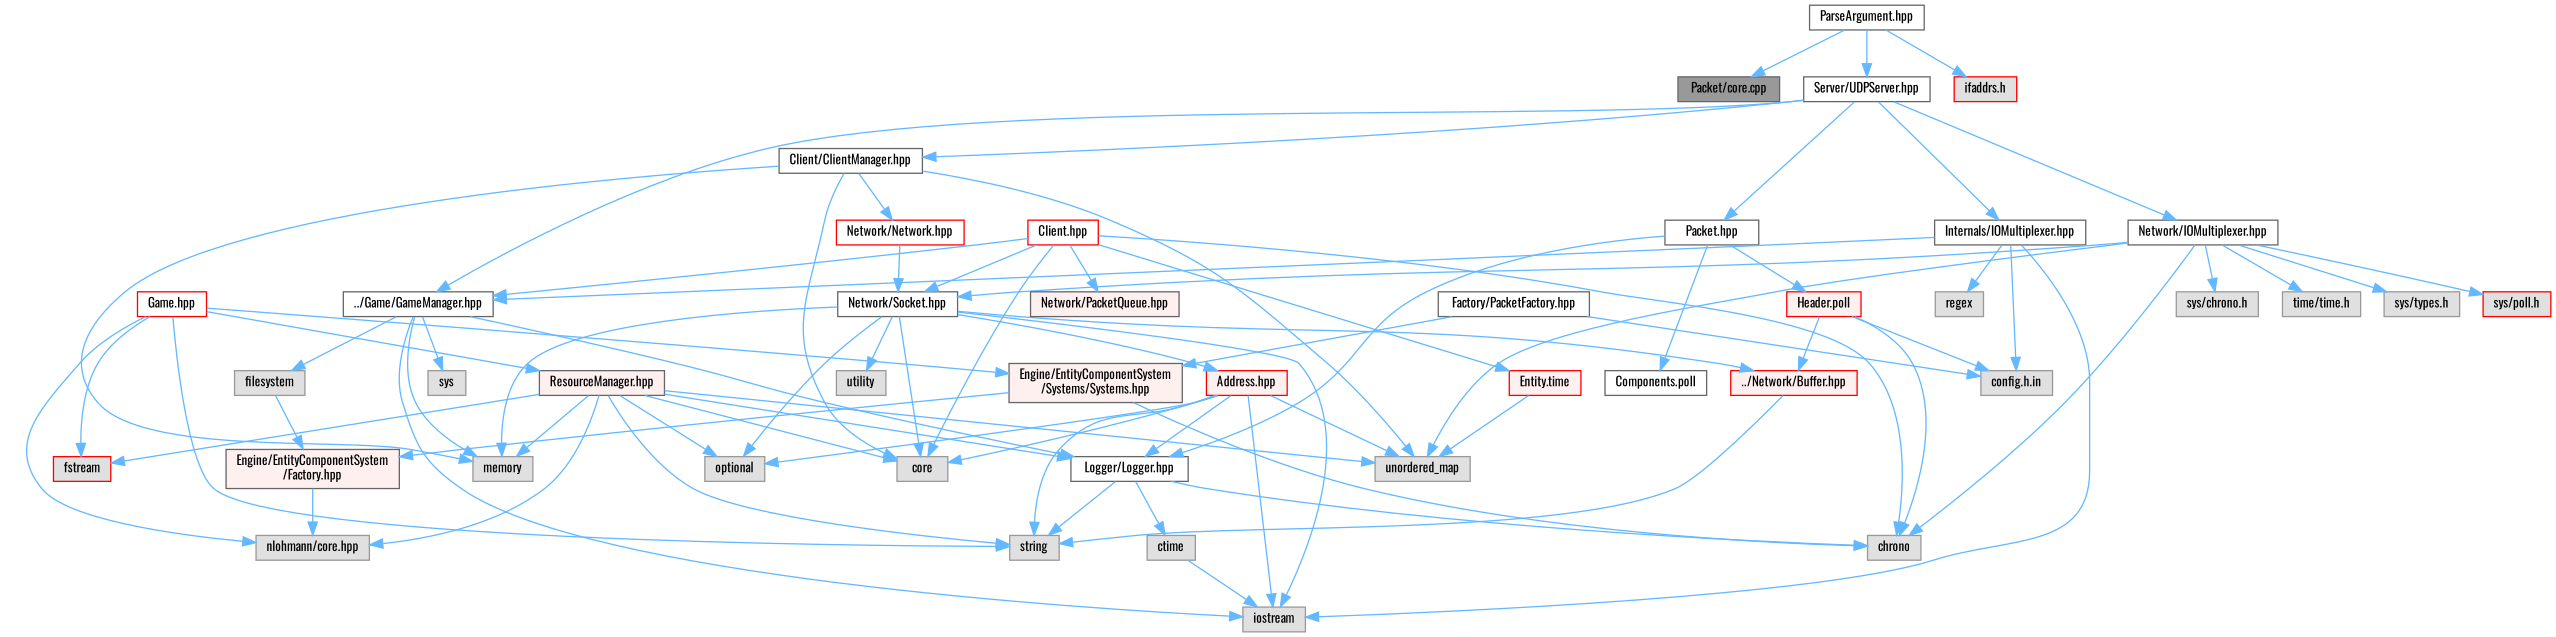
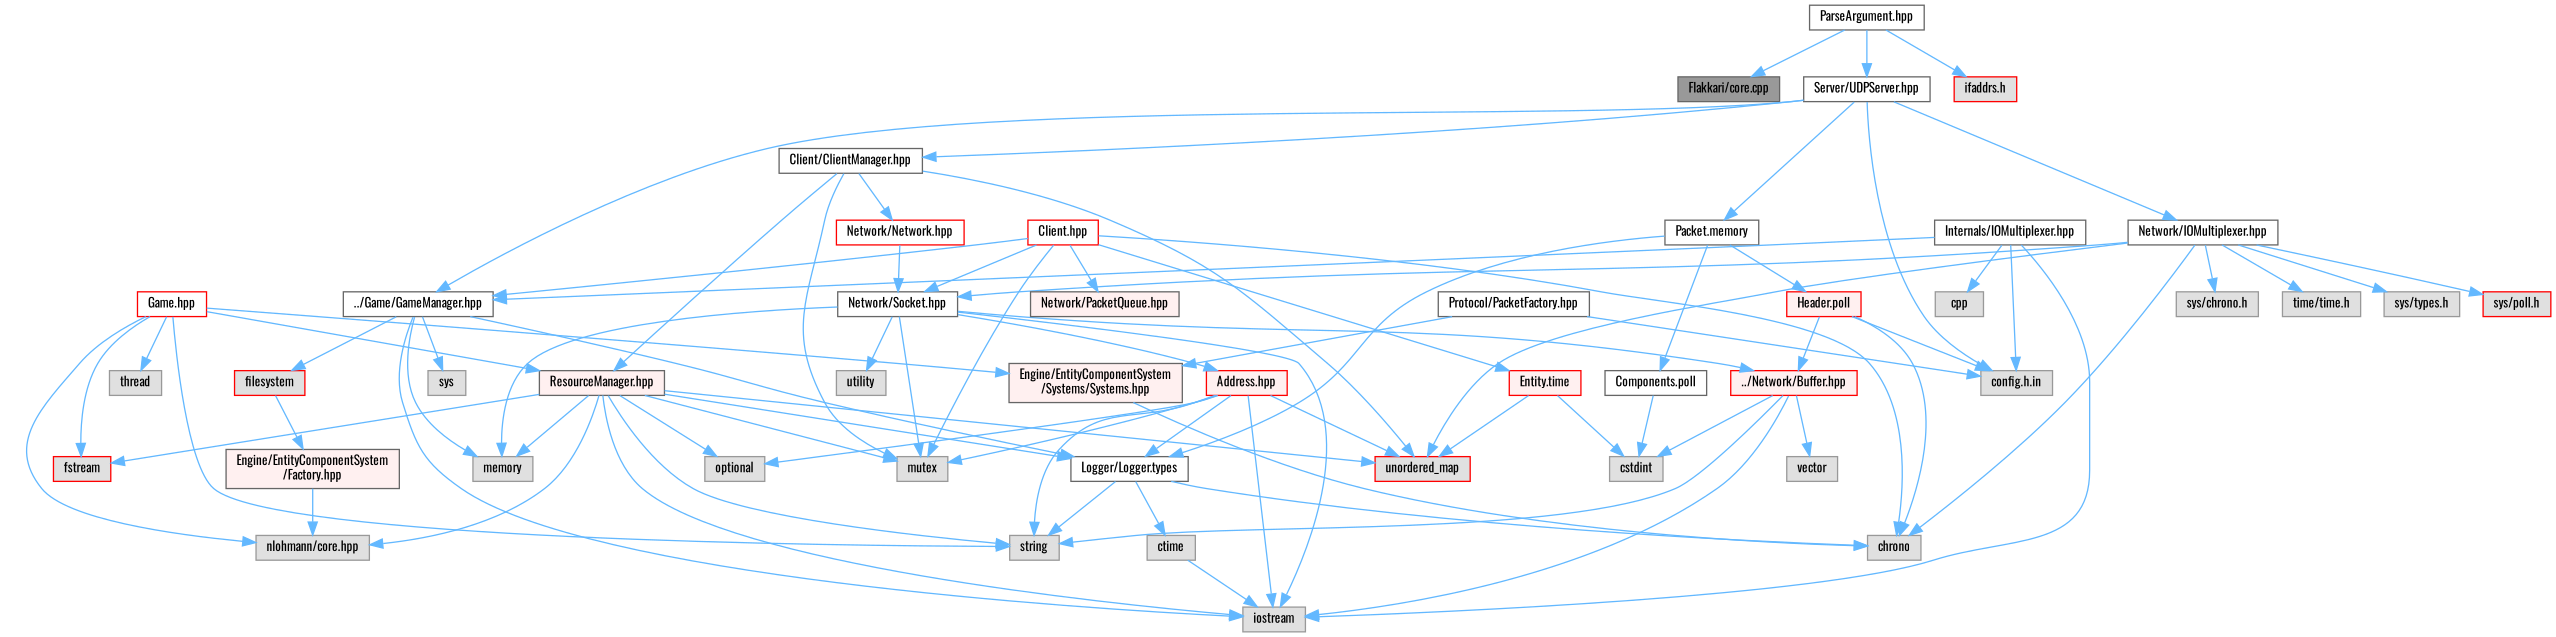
node "Packet/core.cpp": label "Packet/core.cpp" -> "Flakkari/core.cpp"
edge "Server/UDPServer.hpp" -> "Internals/IOMultiplexer.hpp": now "Server/UDPServer.hpp" -> "config.h.in"
node "Packet.hpp": label "Packet.hpp" -> "Packet.memory"
edge "Client/ClientManager.hpp" -> "memory": now "Client/ClientManager.hpp" -> "ResourceManager.hpp"
node "Factory/PacketFactory.hpp": label "Factory/PacketFactory.hpp" -> "Protocol/PacketFactory.hpp"
node "regex": label "regex" -> "cpp"
node "thread": added
node "filesystem": color grey60 -> red
edge "Network/Socket.hpp" -> "optional": removed
edge "Engine/EntityComponentSystem /Systems/Systems.hpp" -> "Engine/EntityComponentSystem /Factory.hpp": removed
node "core": label "core" -> "mutex"
node "Logger/Logger.hpp": label "Logger/Logger.hpp" -> "Logger/Logger.types"
node "unordered_map": color grey60 -> red
node "cstdint": added
node "vector": added
edge "../Network/Buffer.hpp" -> "iostream": added
edge "ResourceManager.hpp" -> "iostream": added
